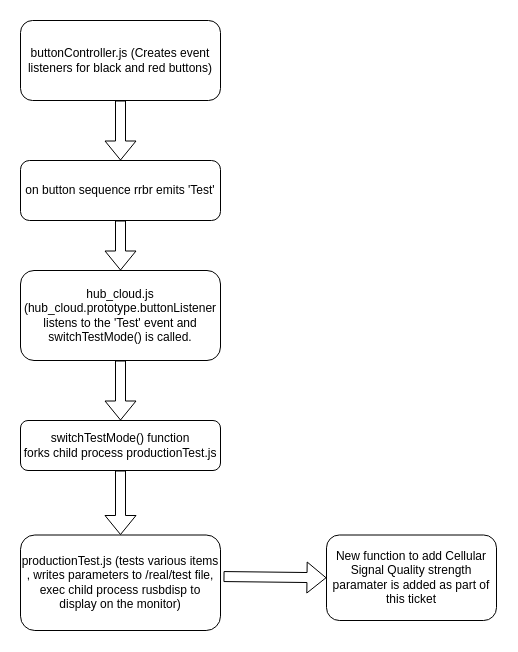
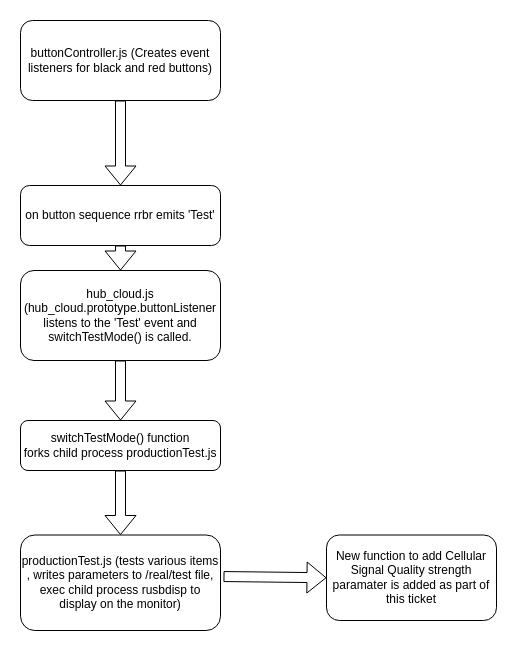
node "on button sequence rrbr emits 'Test'": moved (121, 191) -> (121, 216)
